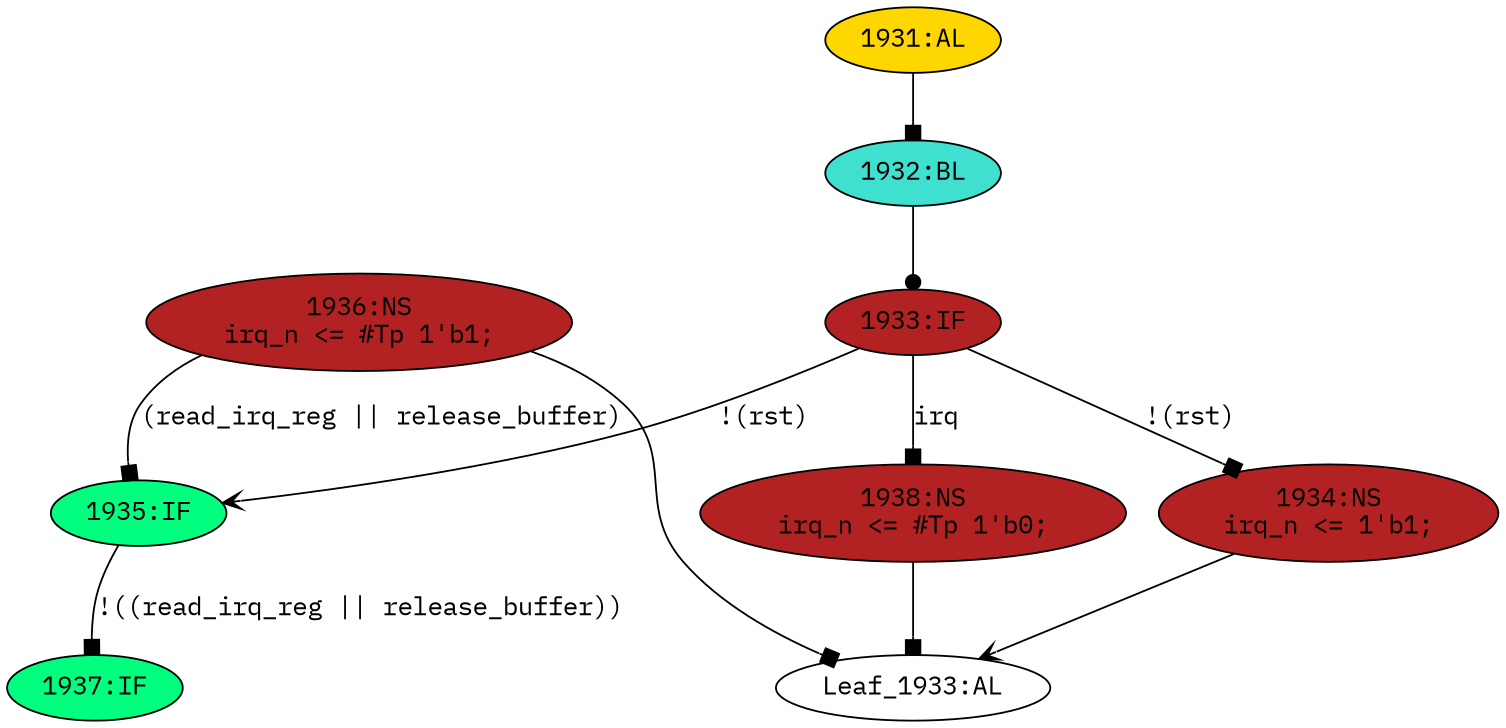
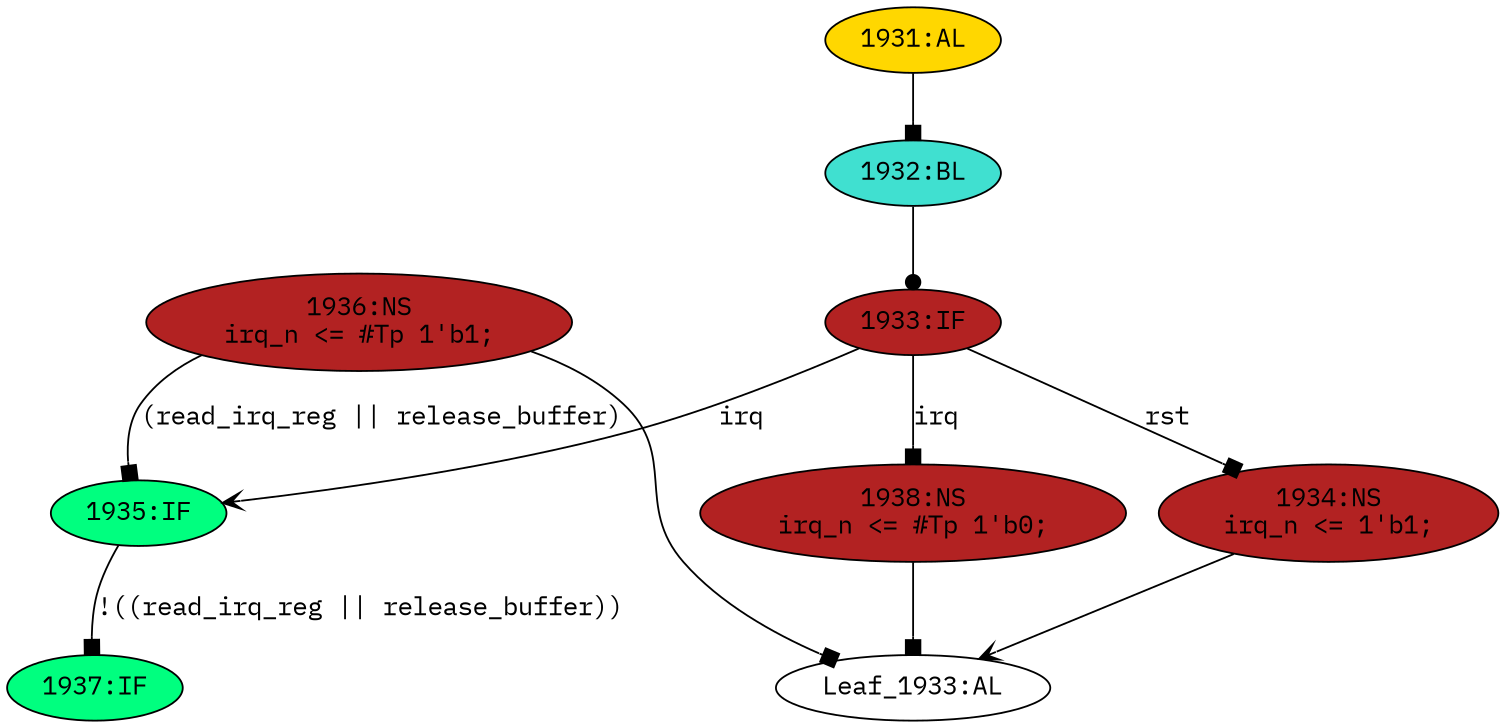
edge "1933:IF" -> "1935:IF": label "!(rst)" -> "irq"
edge "1933:IF" -> "1934:NS irq_n <= 1'b1;": label "!(rst)" -> "rst"
